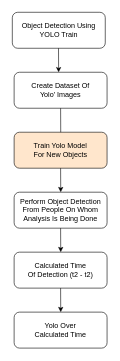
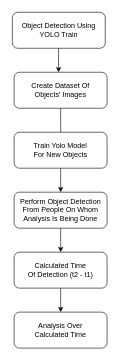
node "Create Dataset Of Yolo' Images": label "Create Dataset Of Yolo' Images" -> "Create Dataset Of Objects' Images"
node "Train Yolo Model For New Objects": fillcolor #ffe6cc -> #ffffff
node "Calculated Time Of Detection (t2 - t2)": label "Calculated Time Of Detection (t2 - t2)" -> "Calculated Time Of Detection (t2 - t1)"
node "Yolo Over Calculated Time": label "Yolo Over Calculated Time" -> "Analysis Over Calculated Time"
